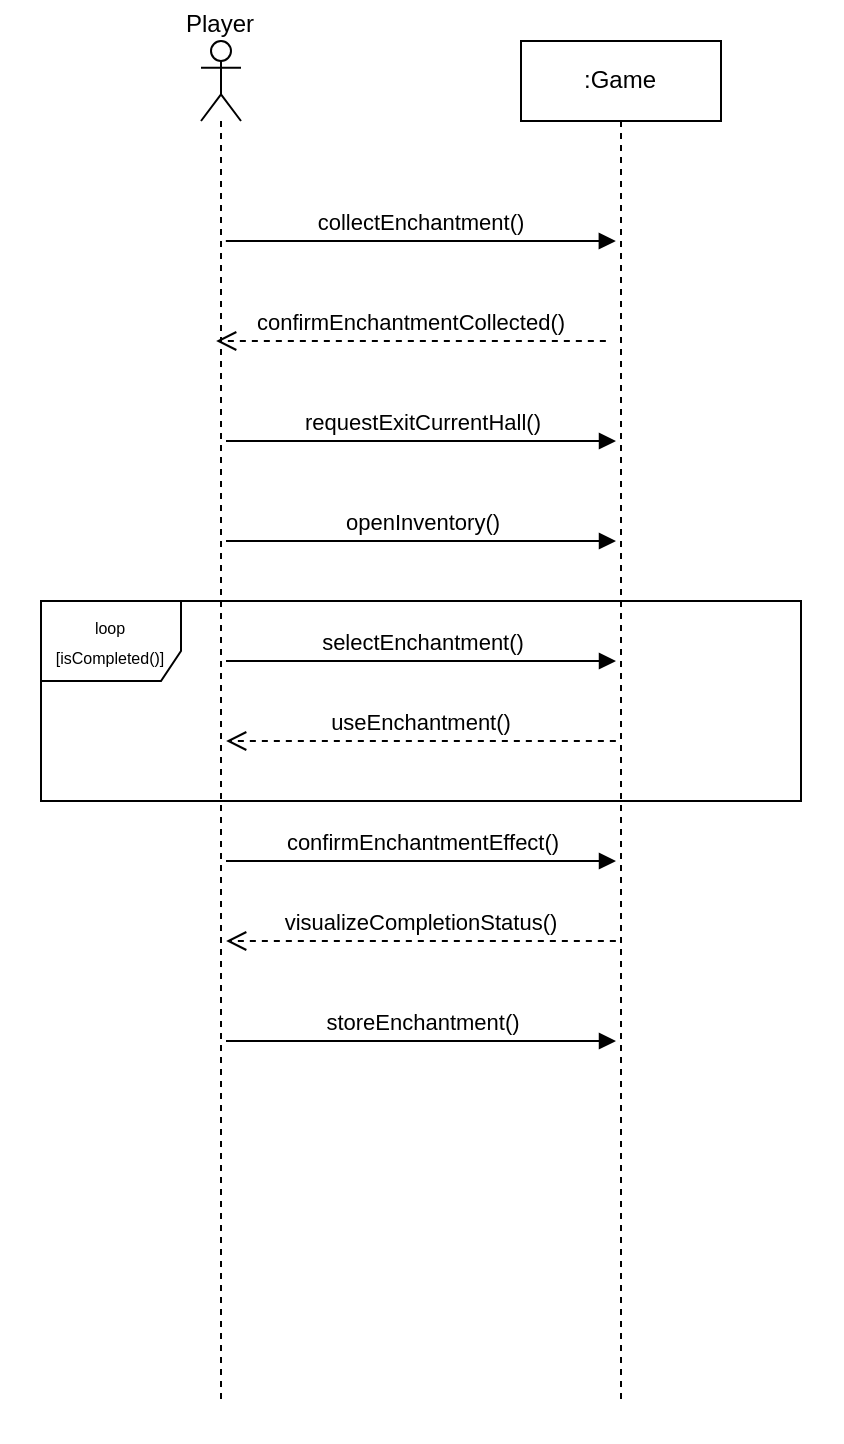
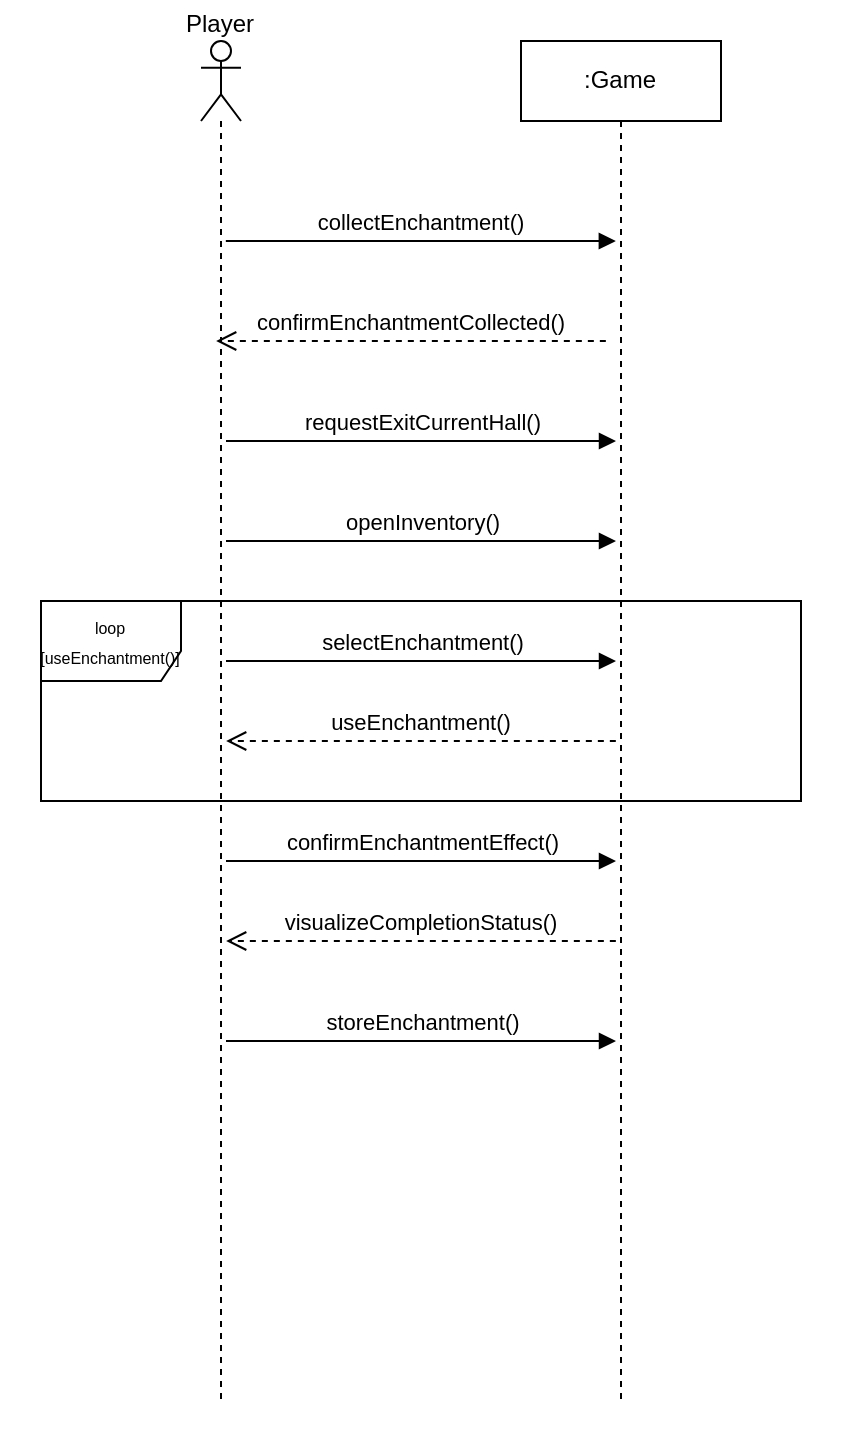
node "loop [isCompleted()]": label "loop [isCompleted()]" -> "loop [useEnchantment()]"
